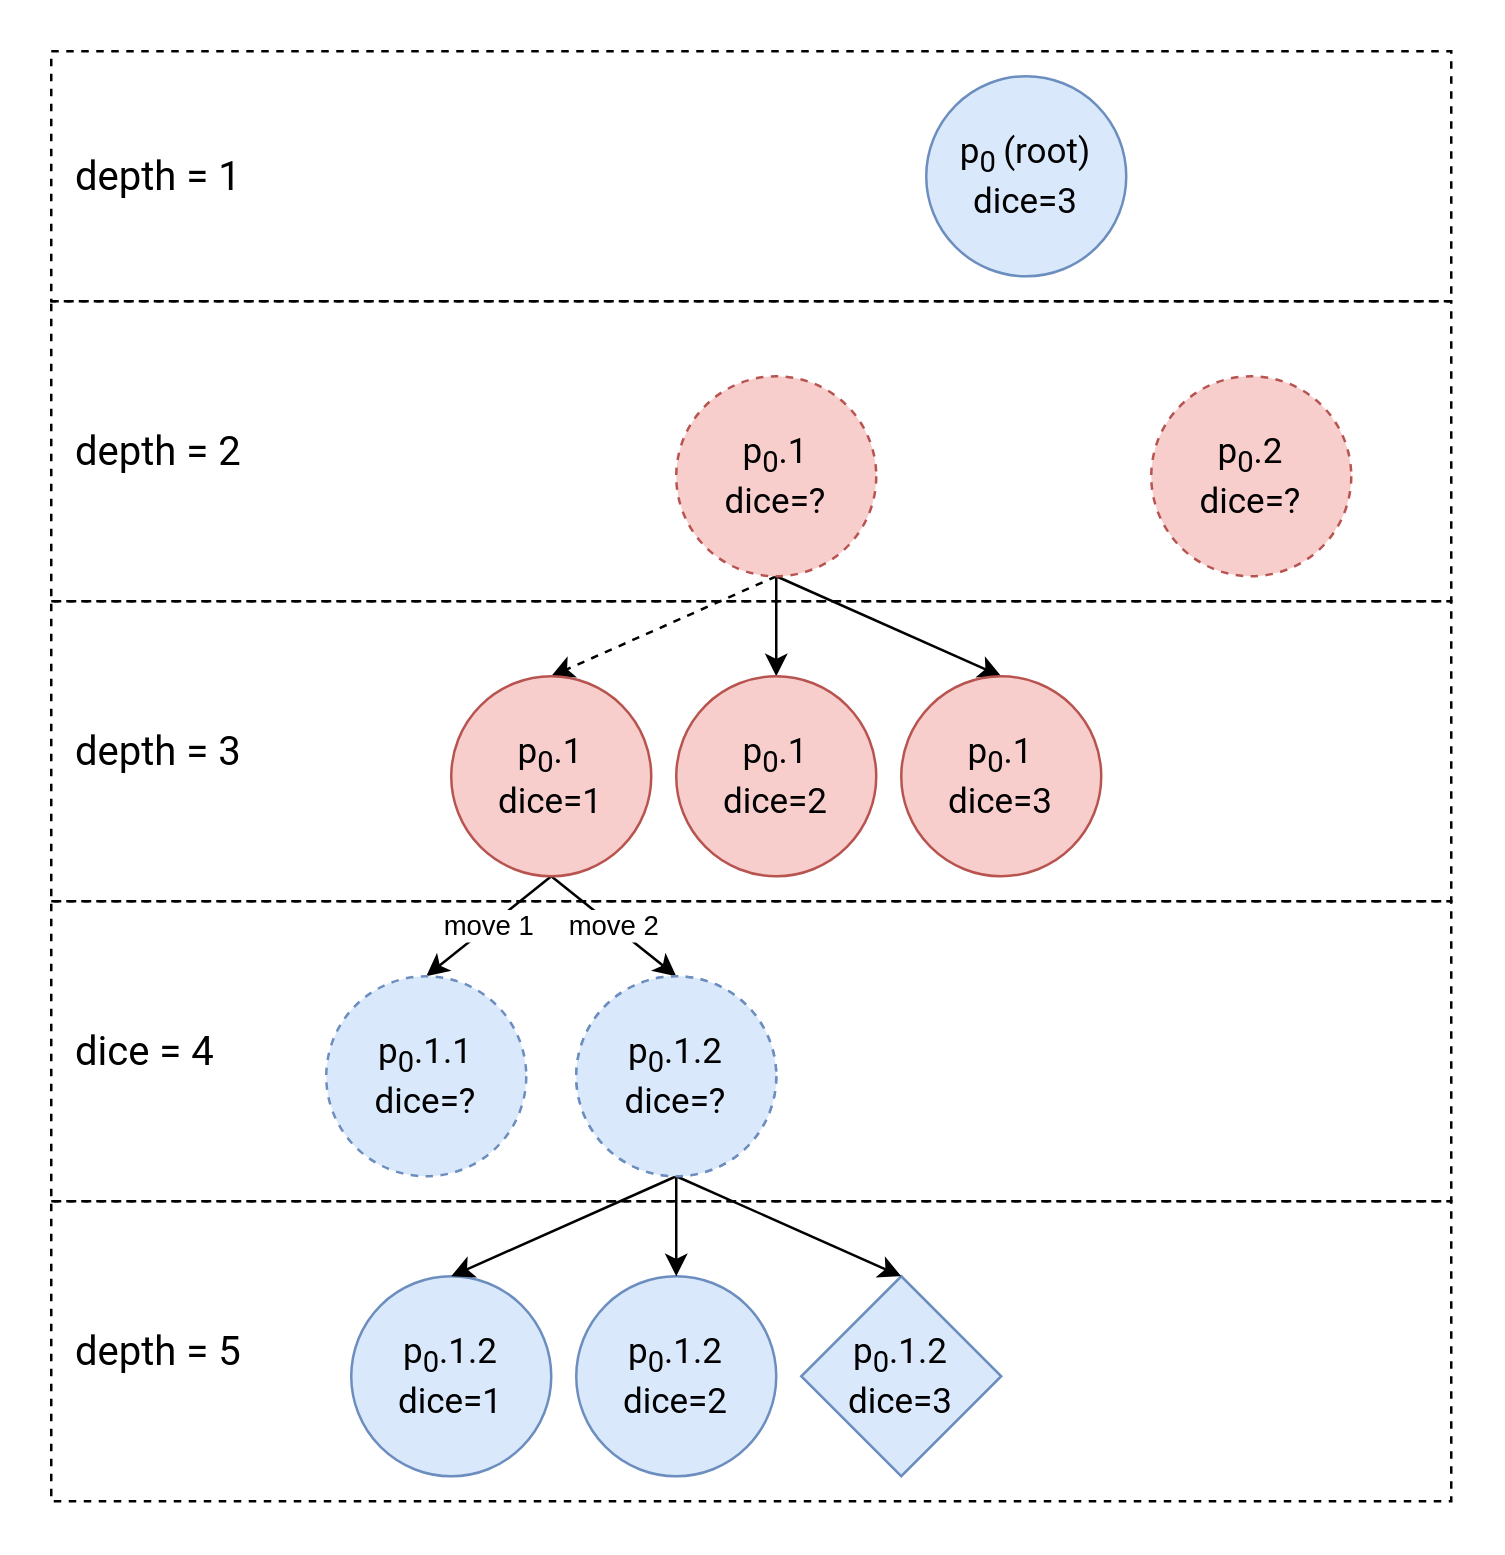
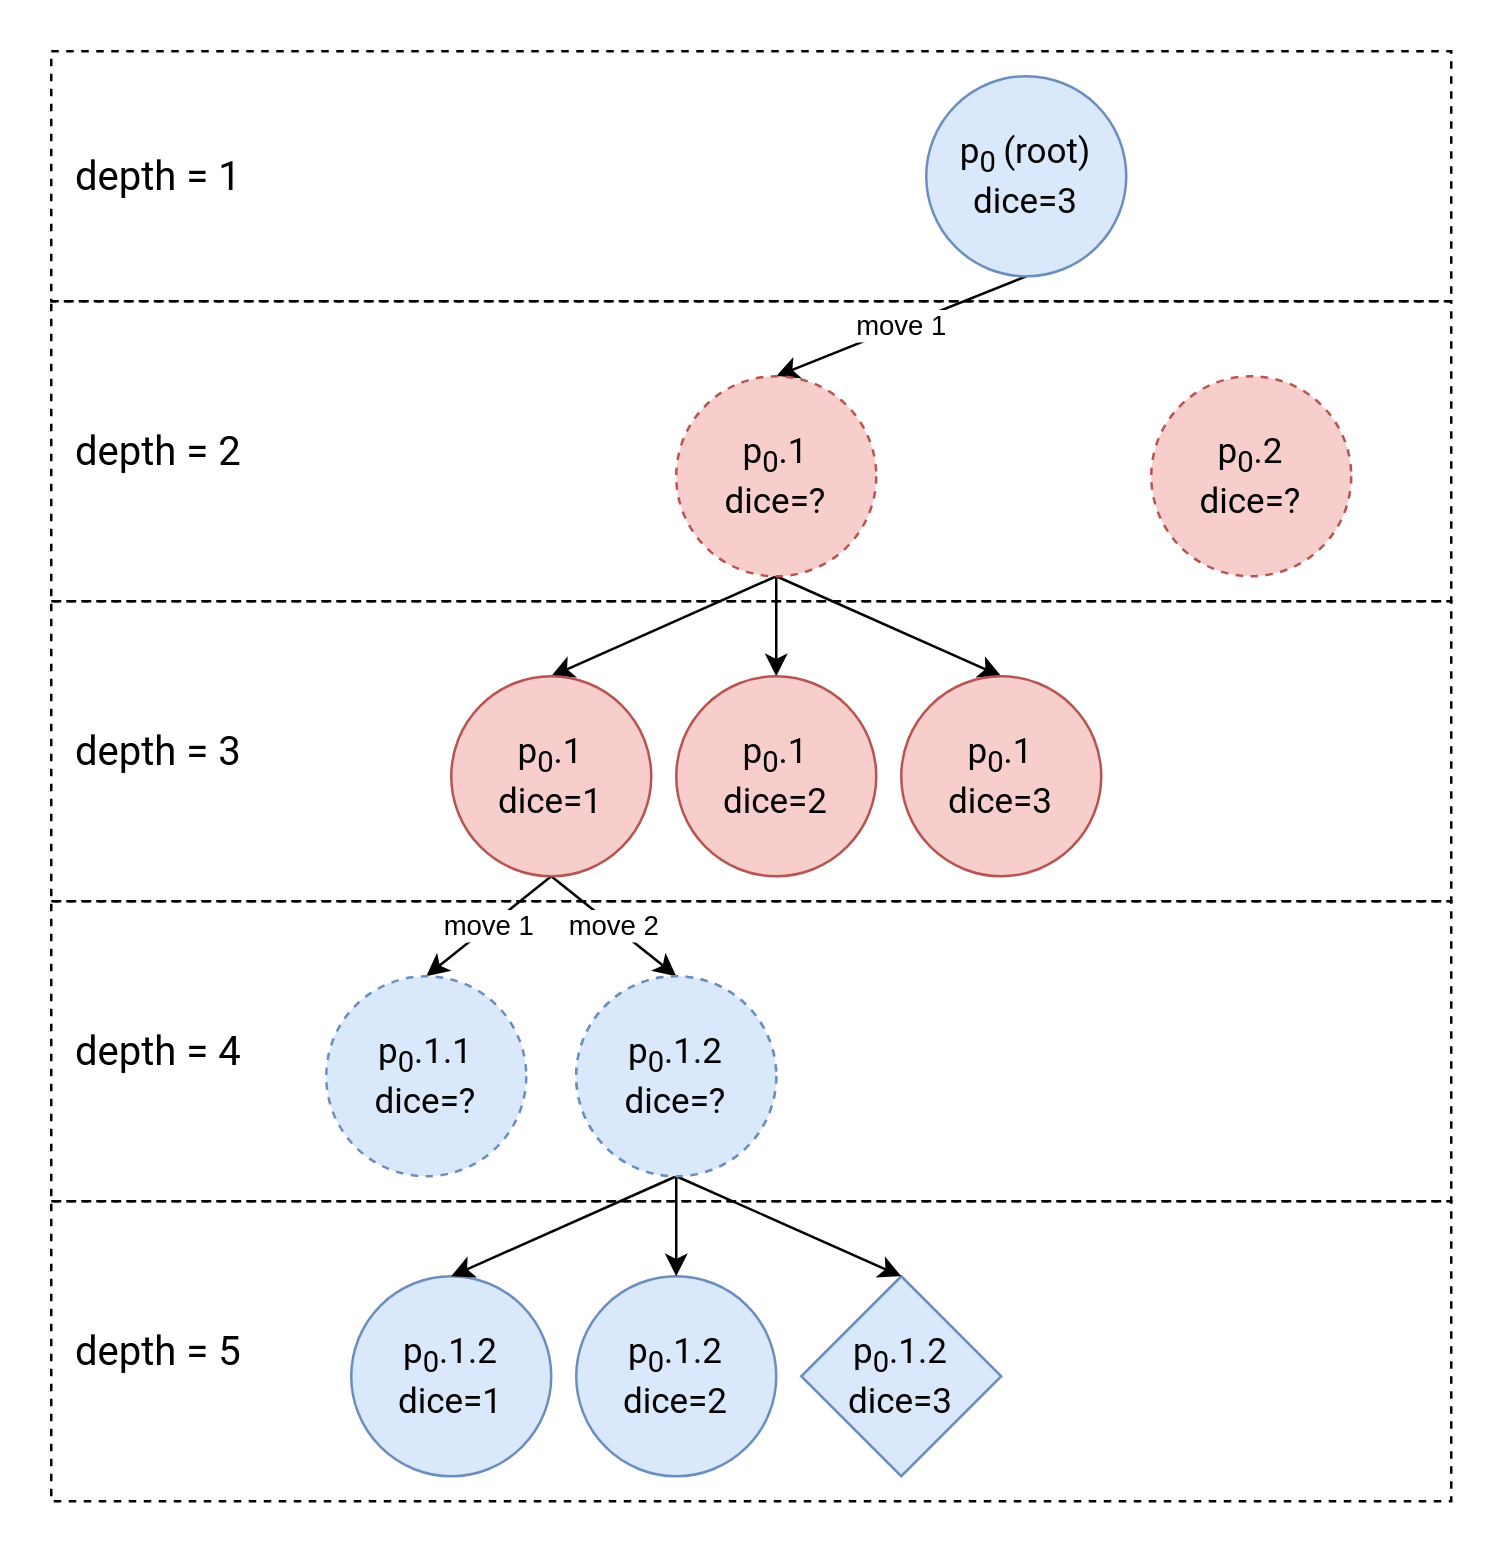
edge "p0 (root) dice=3" -> "p0.1 dice=?": added, label "move 1"
edge "p0.1 dice=?" -> "p0.1 dice=1": style dashed -> solid
node "dice = 4": label "dice = 4" -> "depth = 4"
